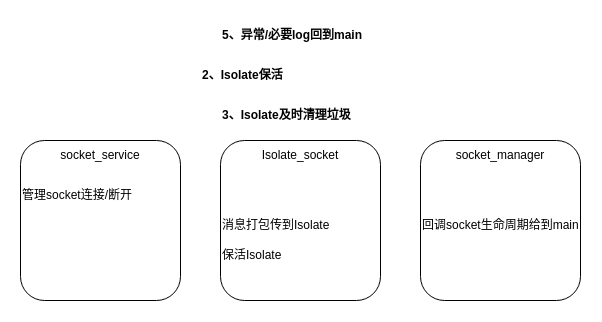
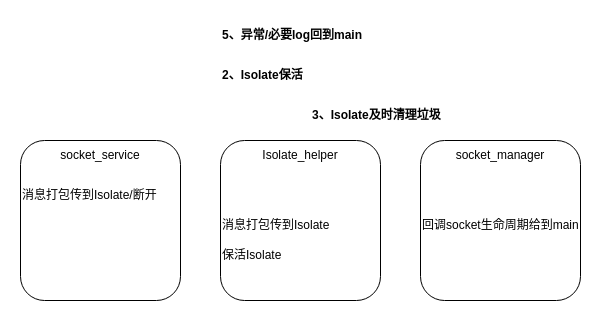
node "2、Isolate保活": moved (261, 76) -> (281, 76)
node "3、Isolate及时清理垃圾": moved (291, 116) -> (381, 116)
node "Isolate_socket": label "Isolate_socket" -> "Isolate_helper"
node "管理socket连接/断开": label "管理socket连接/断开" -> "消息打包传到Isolate/断开"
